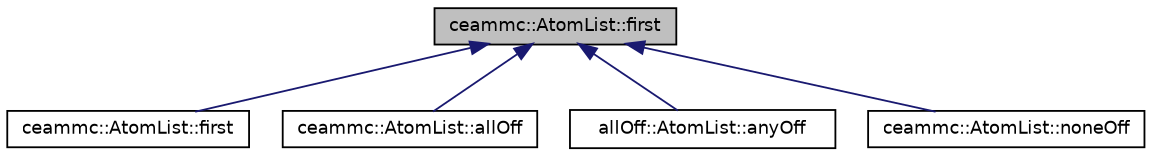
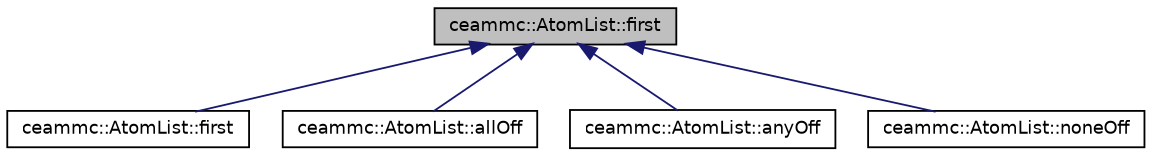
node "allOff::AtomList::anyOff": label "allOff::AtomList::anyOff" -> "ceammc::AtomList::anyOff"
